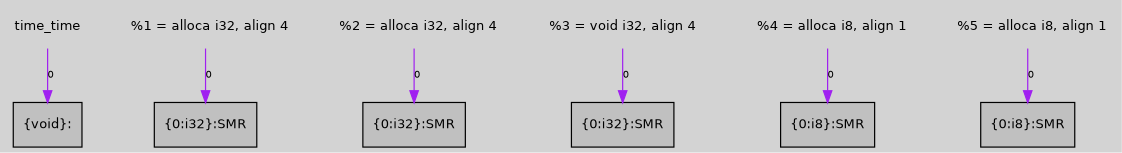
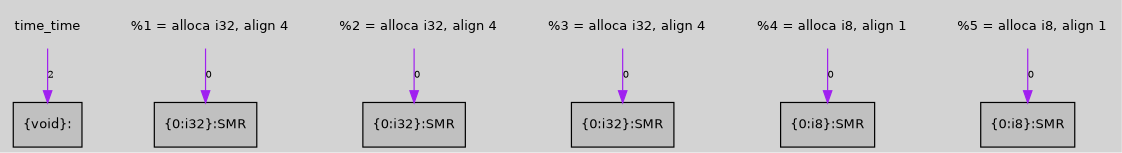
node "%3 = void i32, align 4": label "%3 = void i32, align 4" -> "%3 = alloca i32, align 4"
edge "time_time" -> "{void}:": label "0" -> "2"
